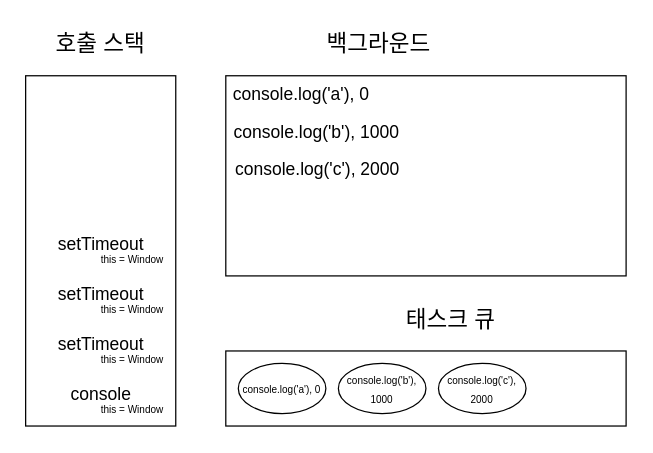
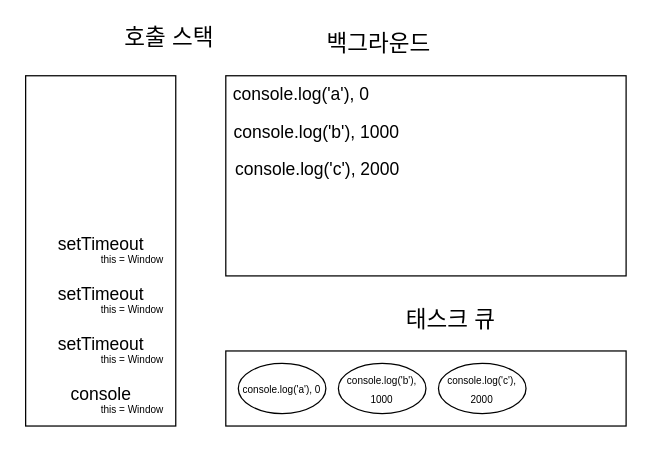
node "호출 스택": moved (101, 44) -> (169, 38)
